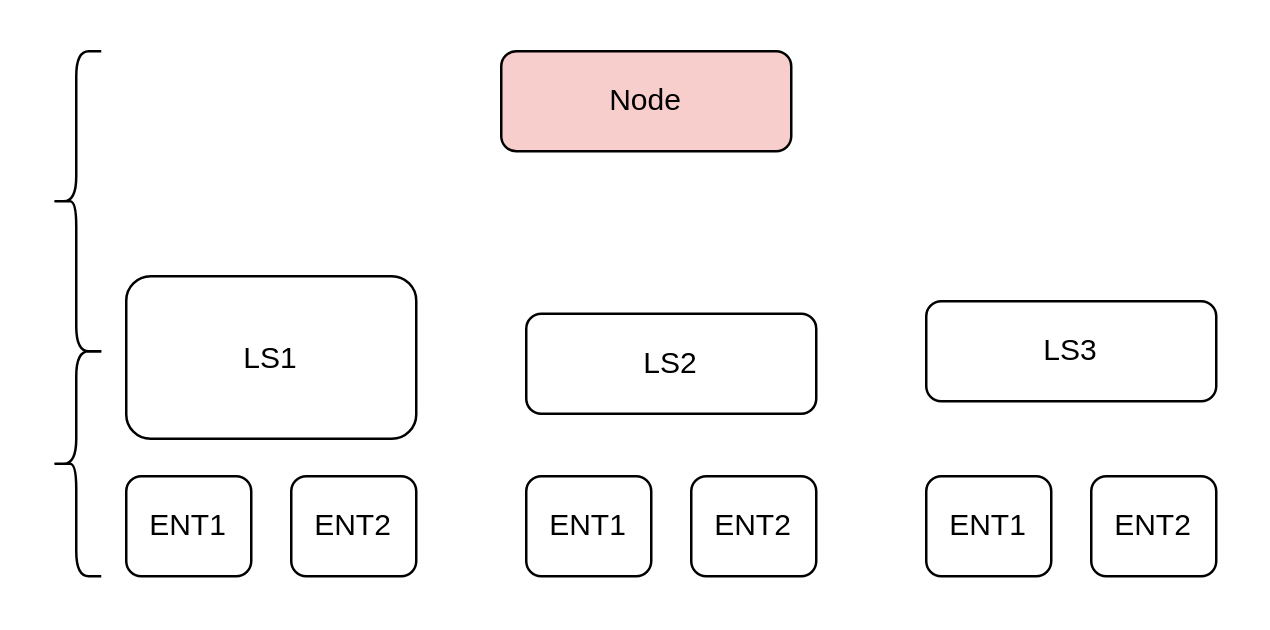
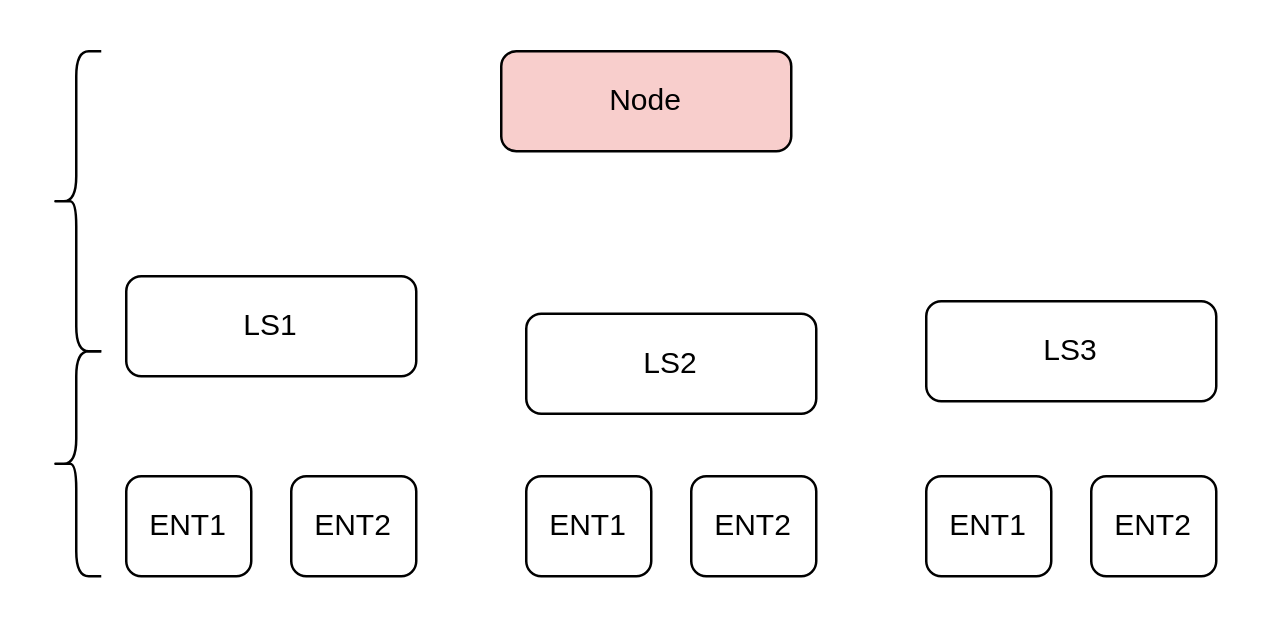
node "LS1": size 290x163 -> 290x100
